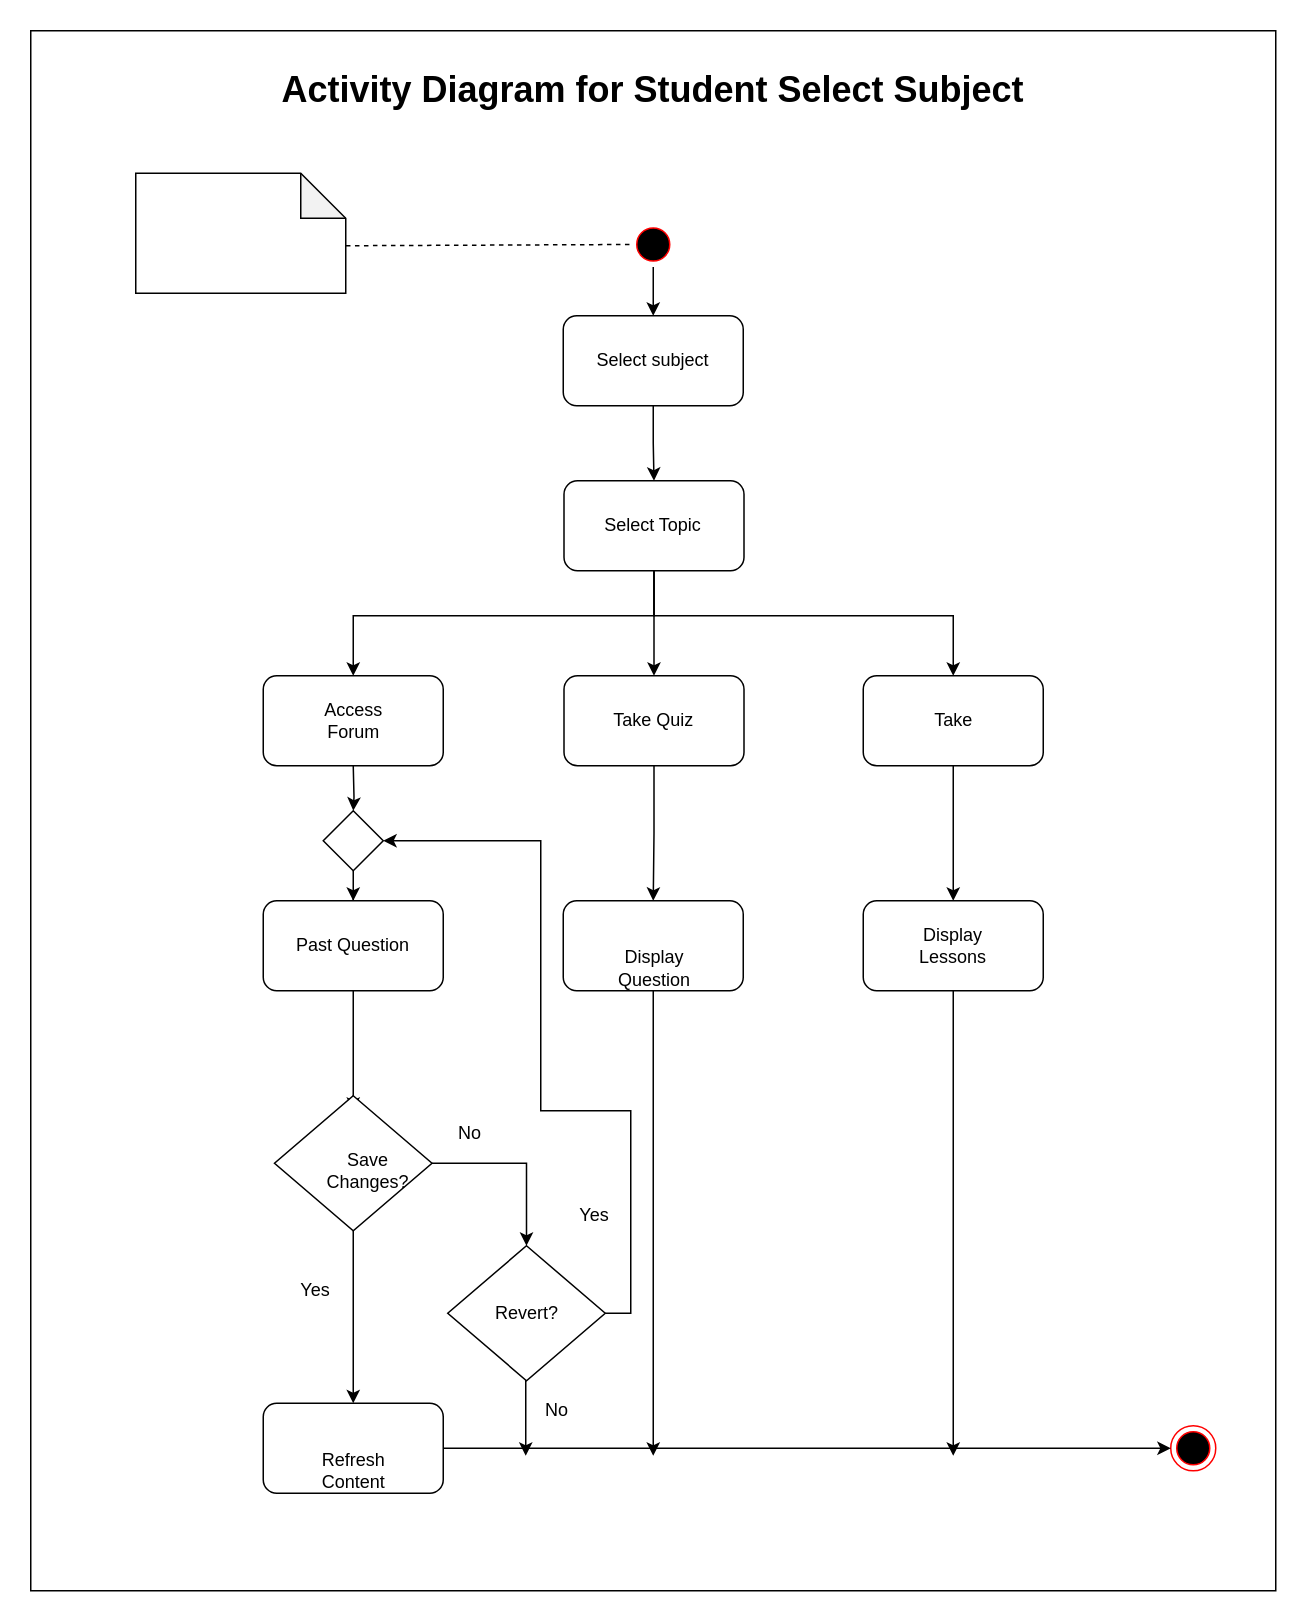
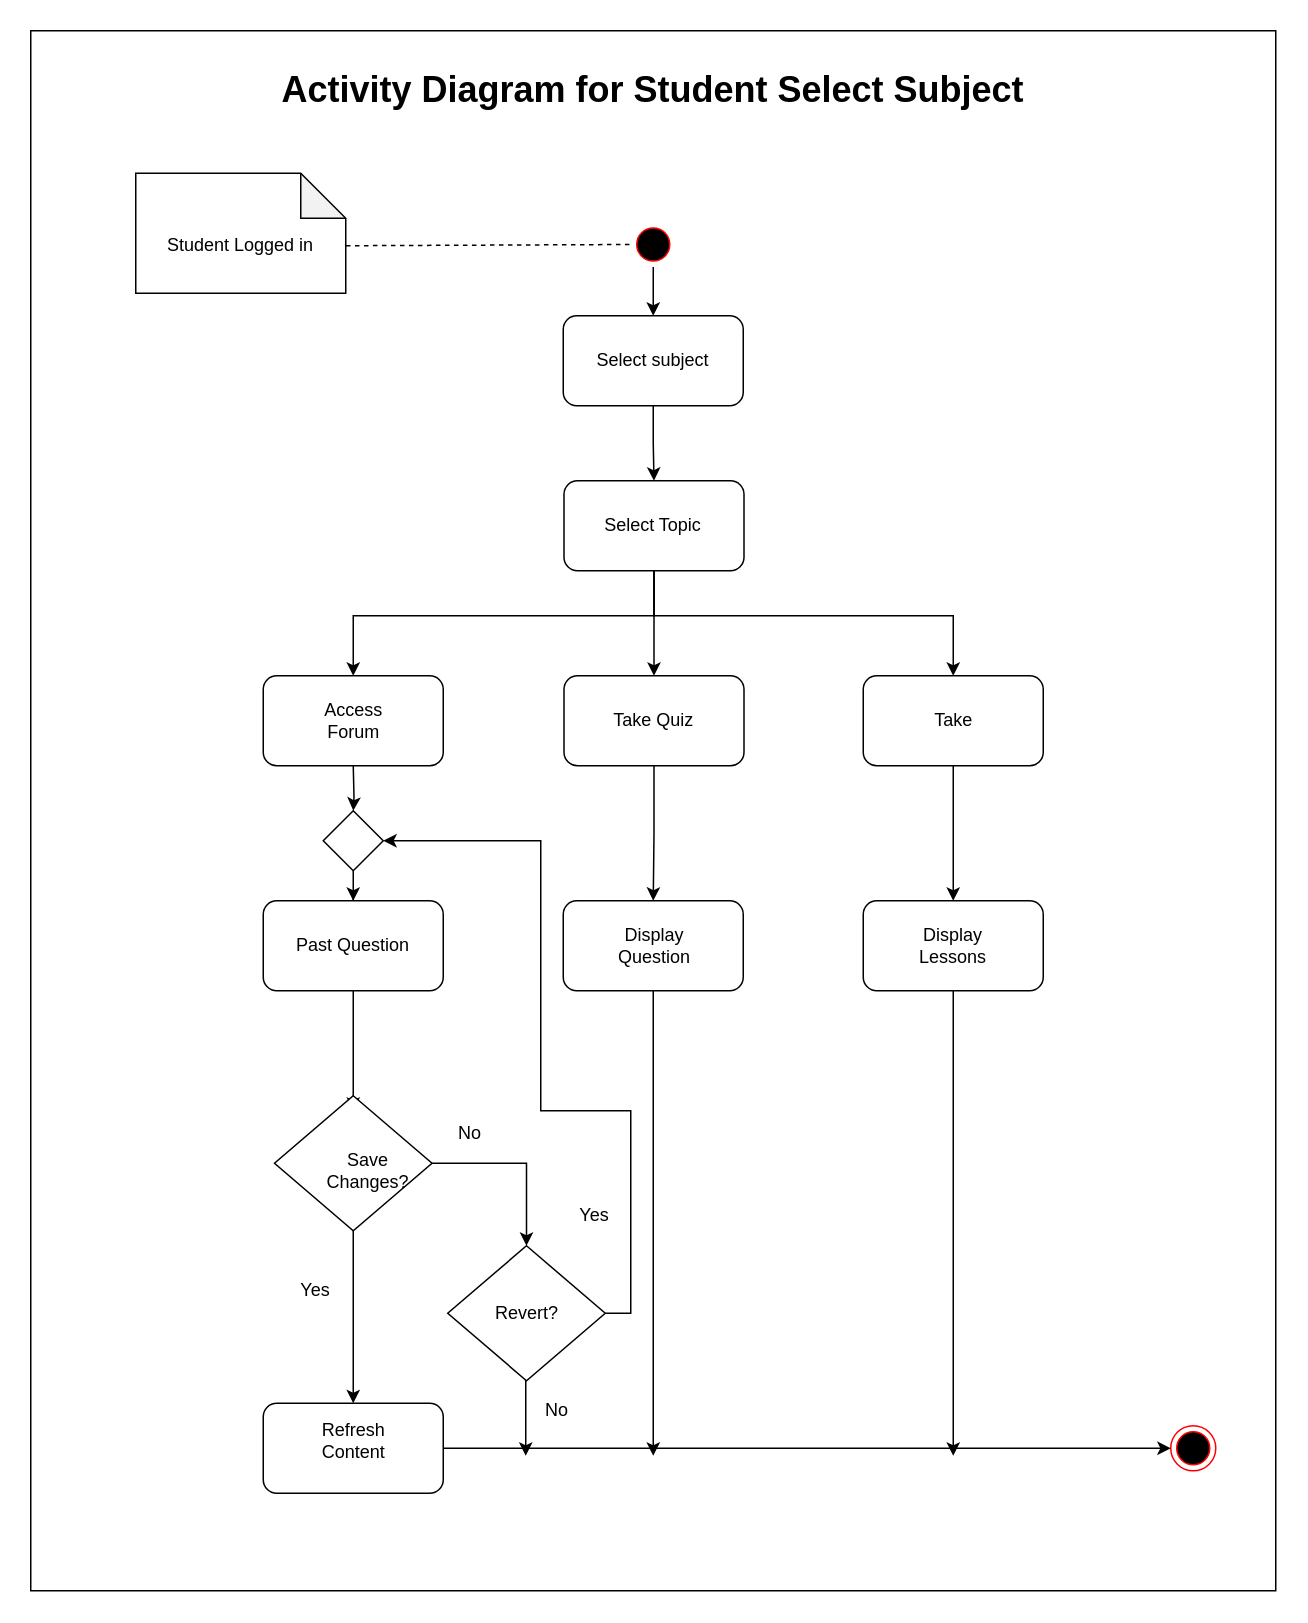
node "Student Logged in": added
node "Display Question": moved (654, 968) -> (654, 946)
node "Refresh Content": moved (353, 1471) -> (353, 1441)
